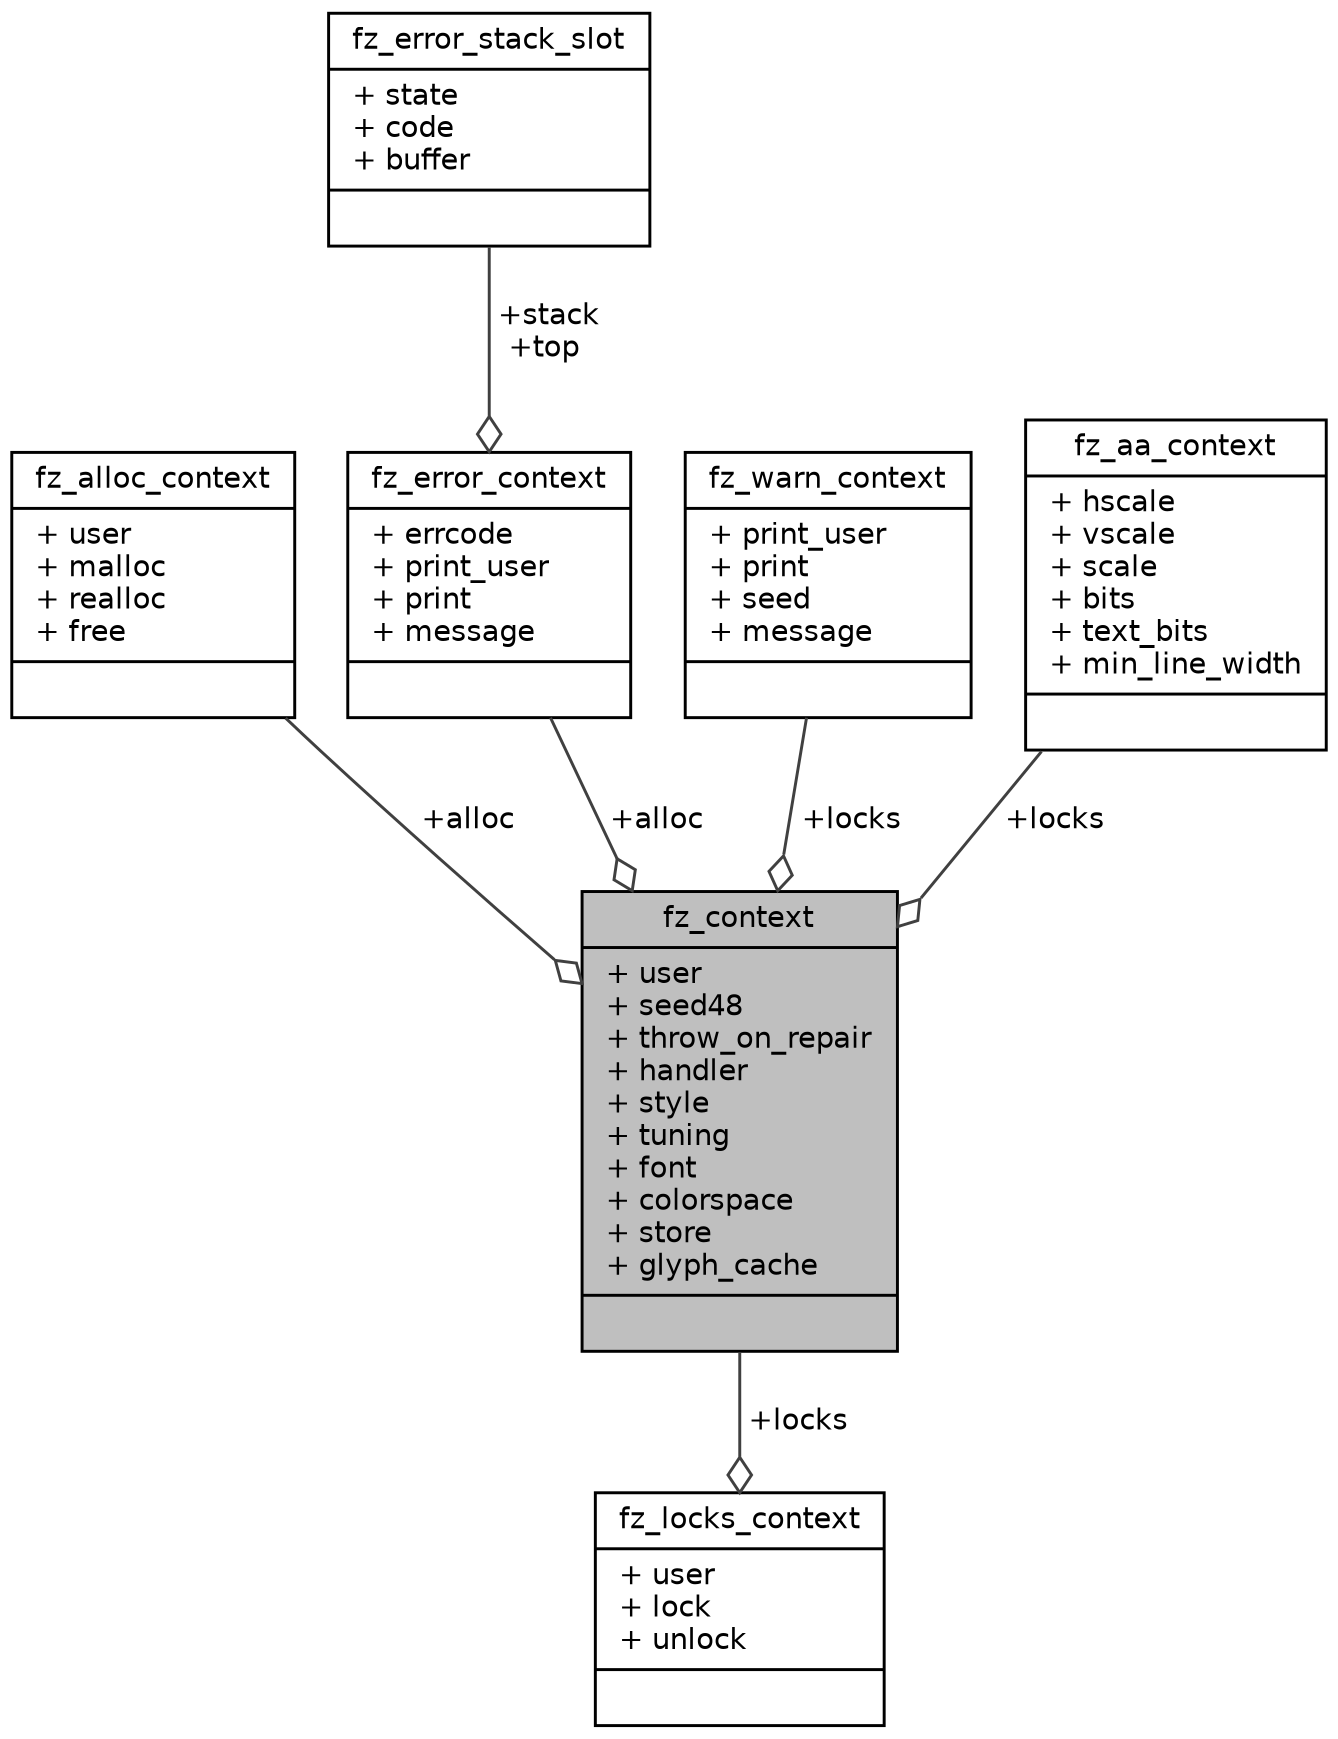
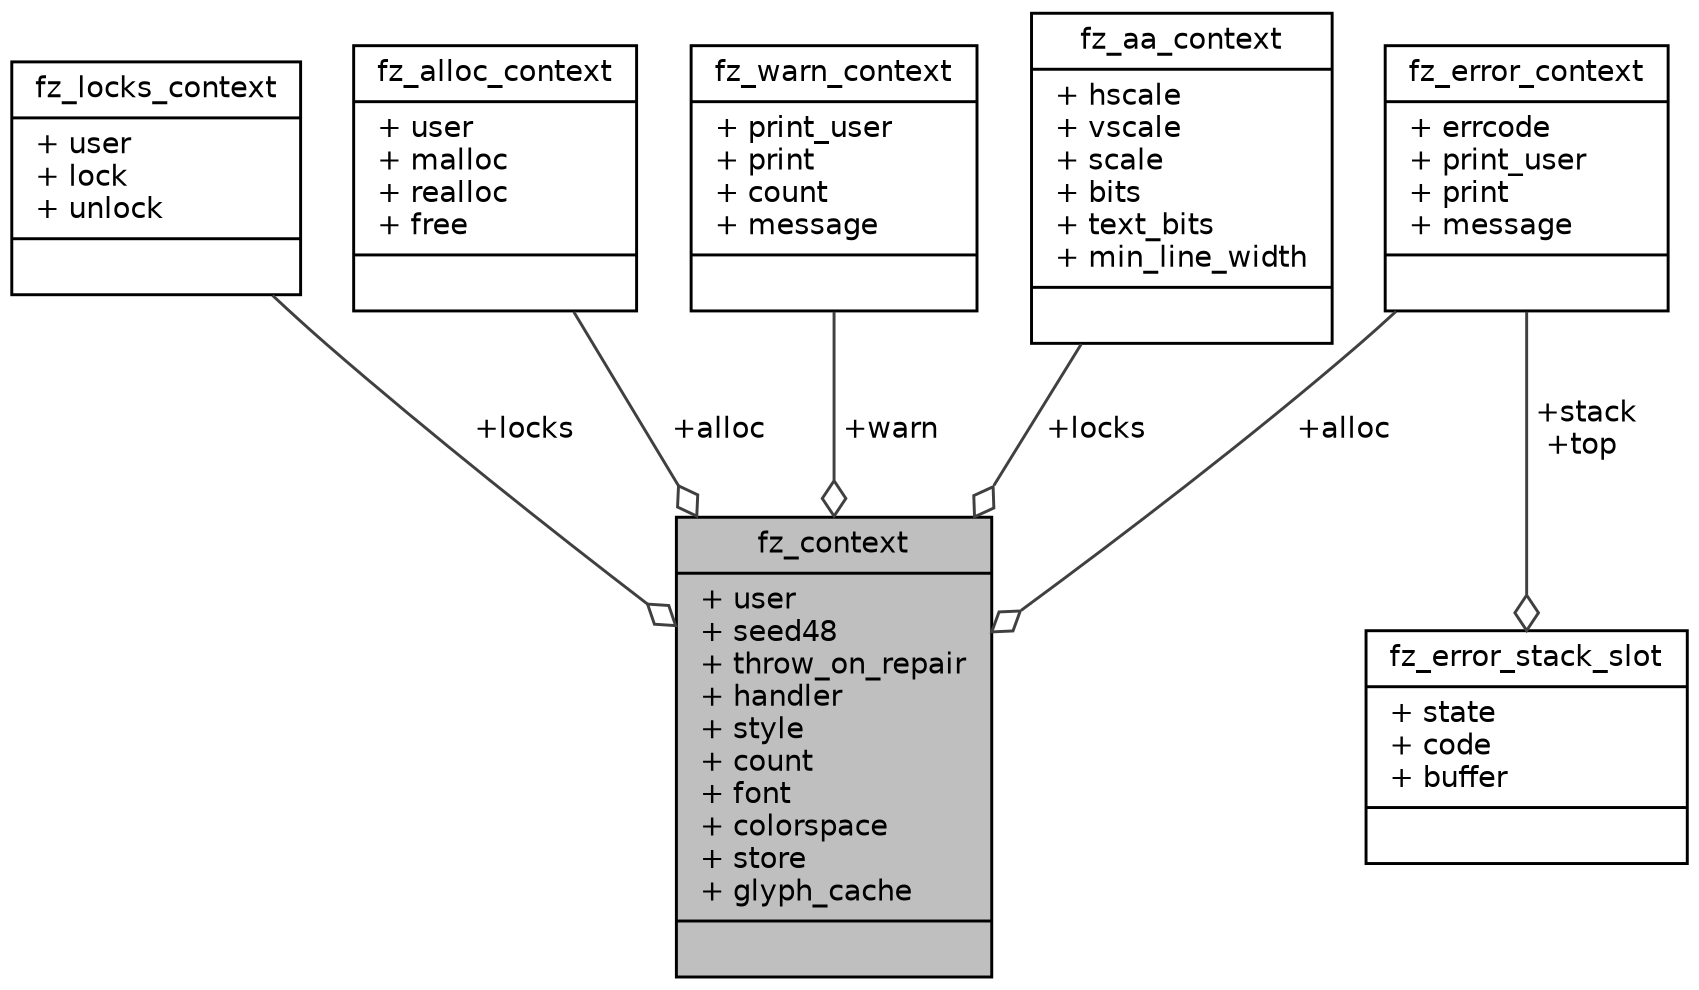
edge "fz_error_stack_slot" -> "fz_error_context": reversed
node "fz_warn_context": text "+ seed" -> "+ count"
edge "fz_warn_context" -> "fz_context": label " +locks" -> " +warn"
node "fz_context": text "+ tuning" -> "+ count"
edge "fz_context" -> "fz_locks_context": reversed
